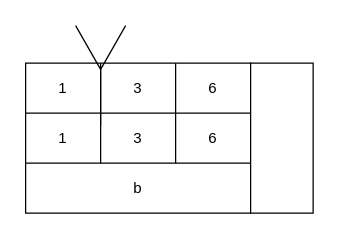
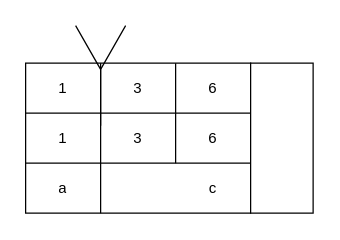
node "a": added
node "b": removed
node "c": added
